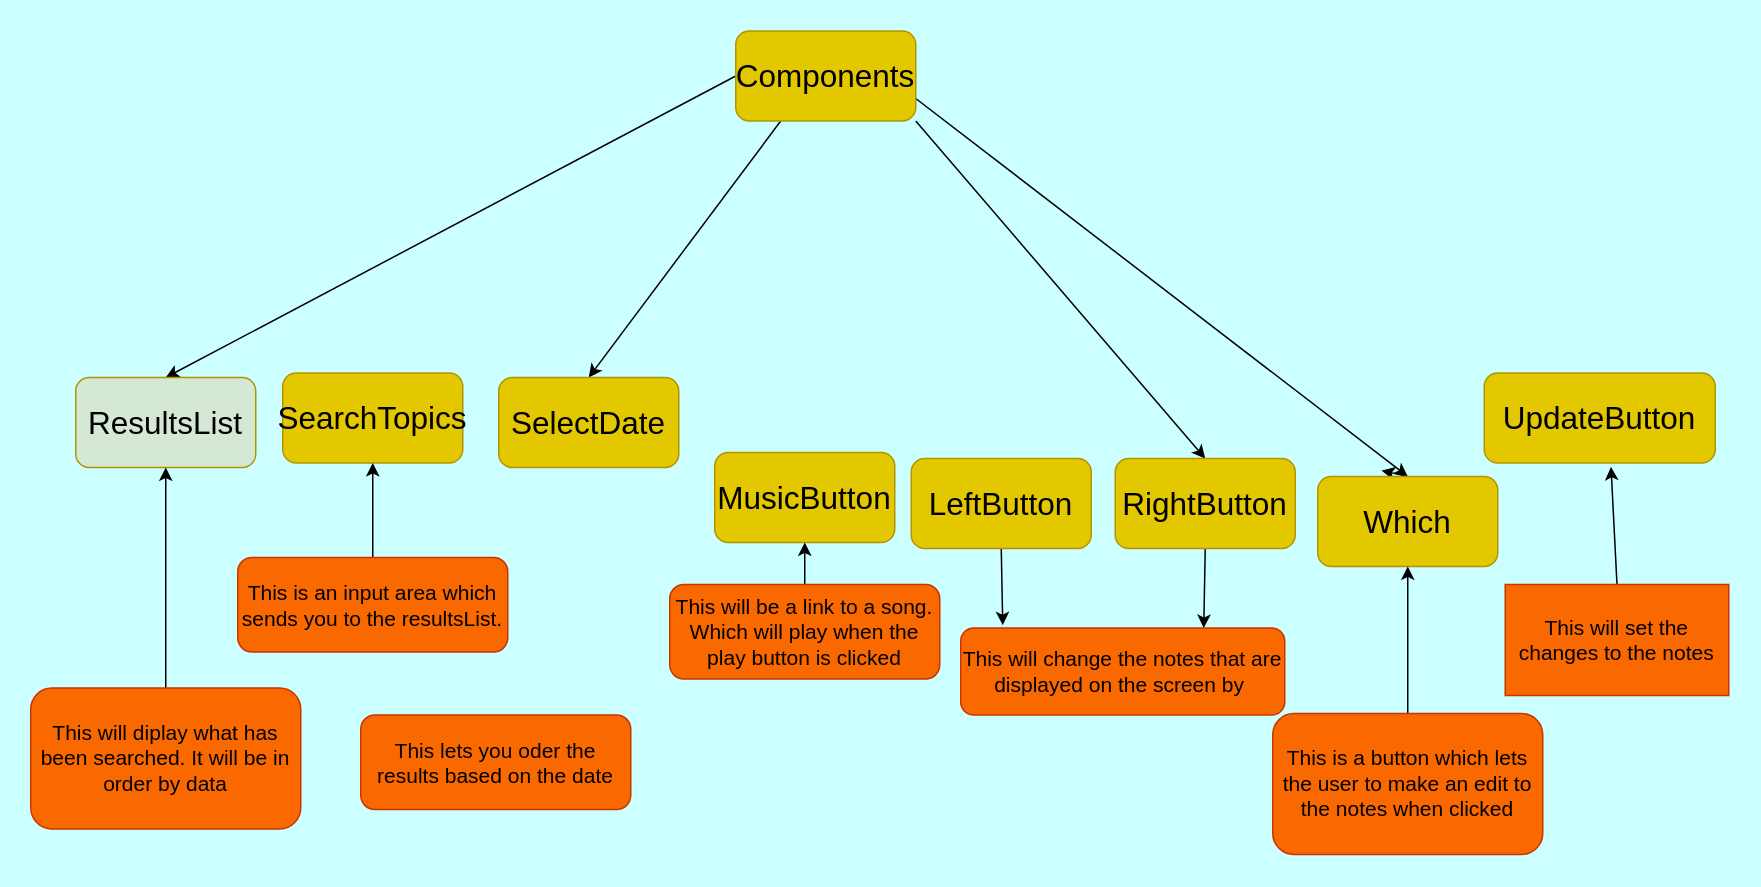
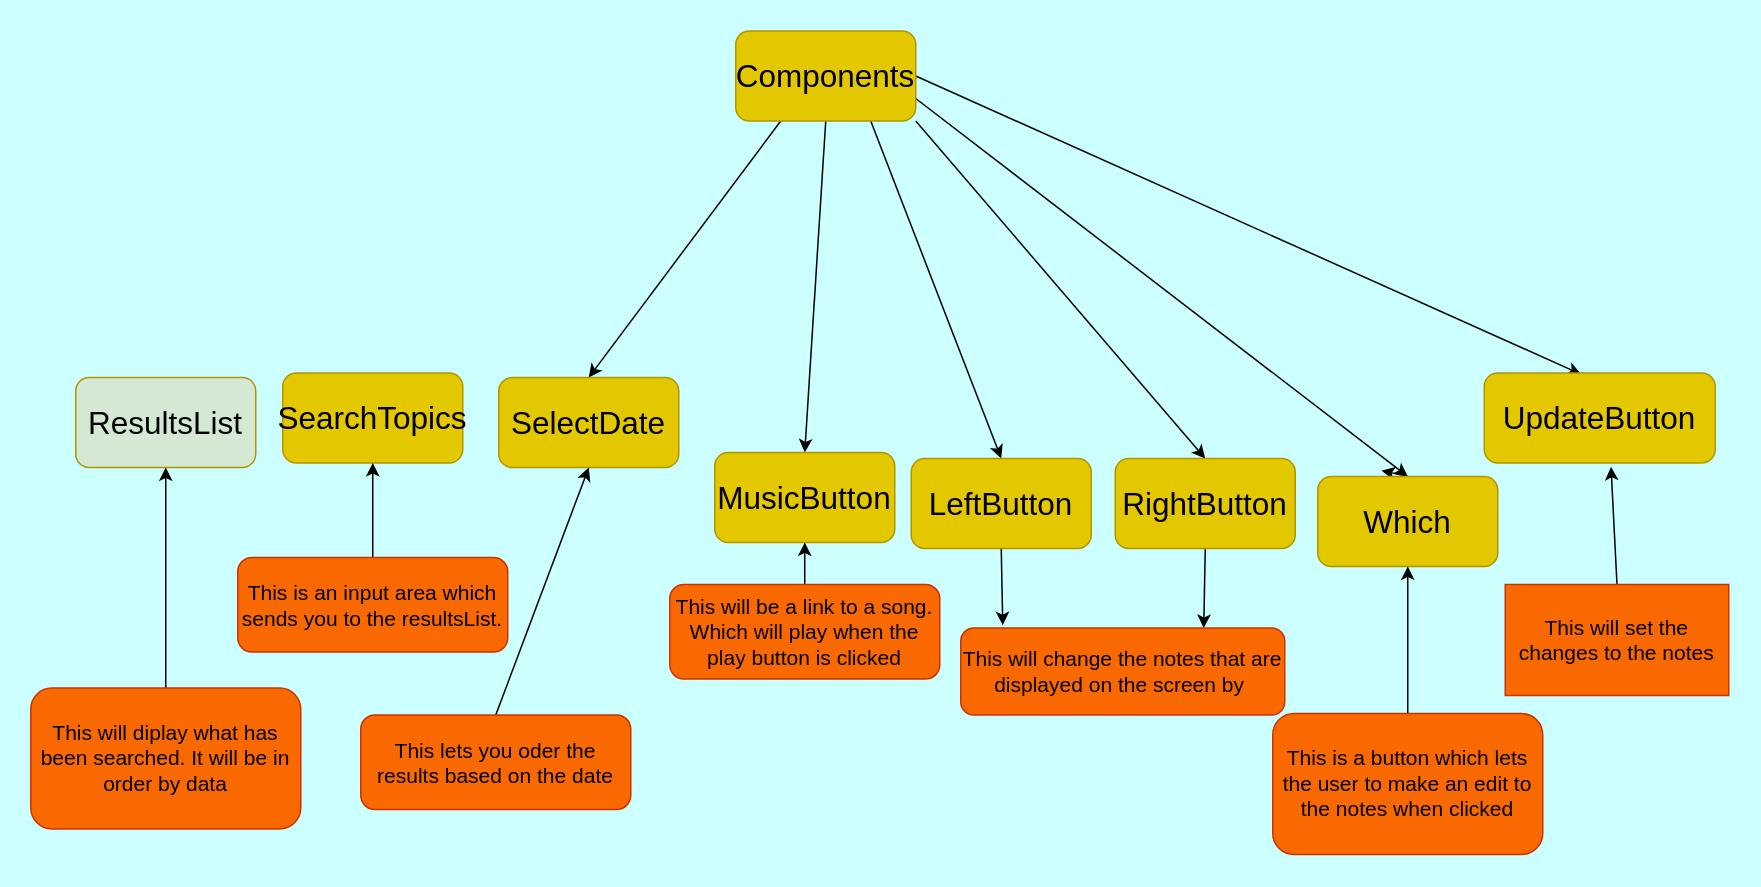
edge "Components" -> "UpdateButton": added
edge "Components" -> "ResultsList": removed
edge "Components" -> "MusicButton": added
edge "Components" -> "LeftButton": added
edge "This lets you oder the results based on the date" -> "SelectDate": added
